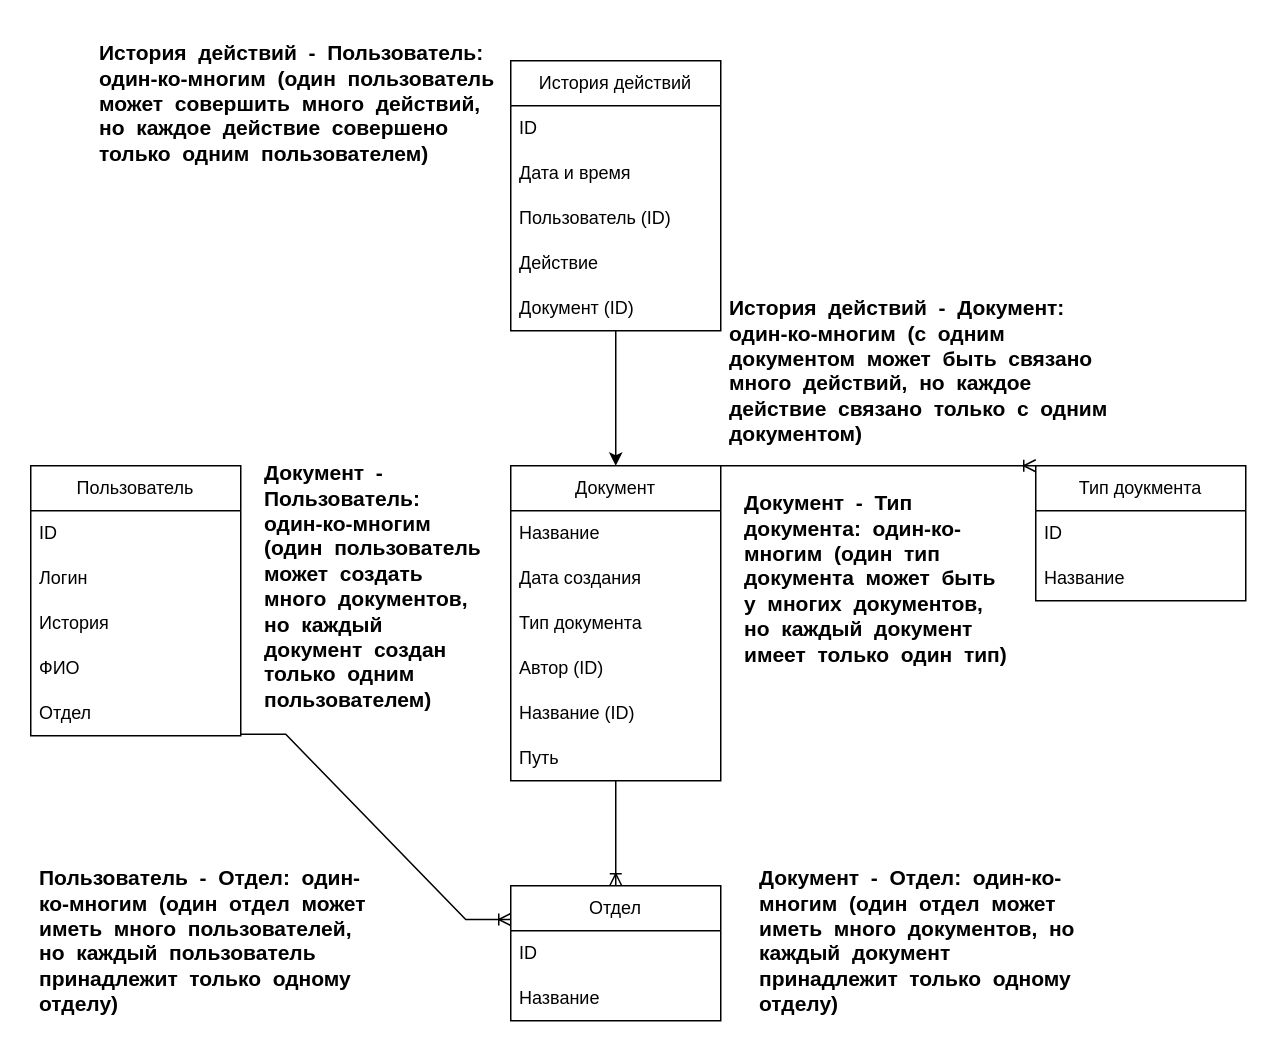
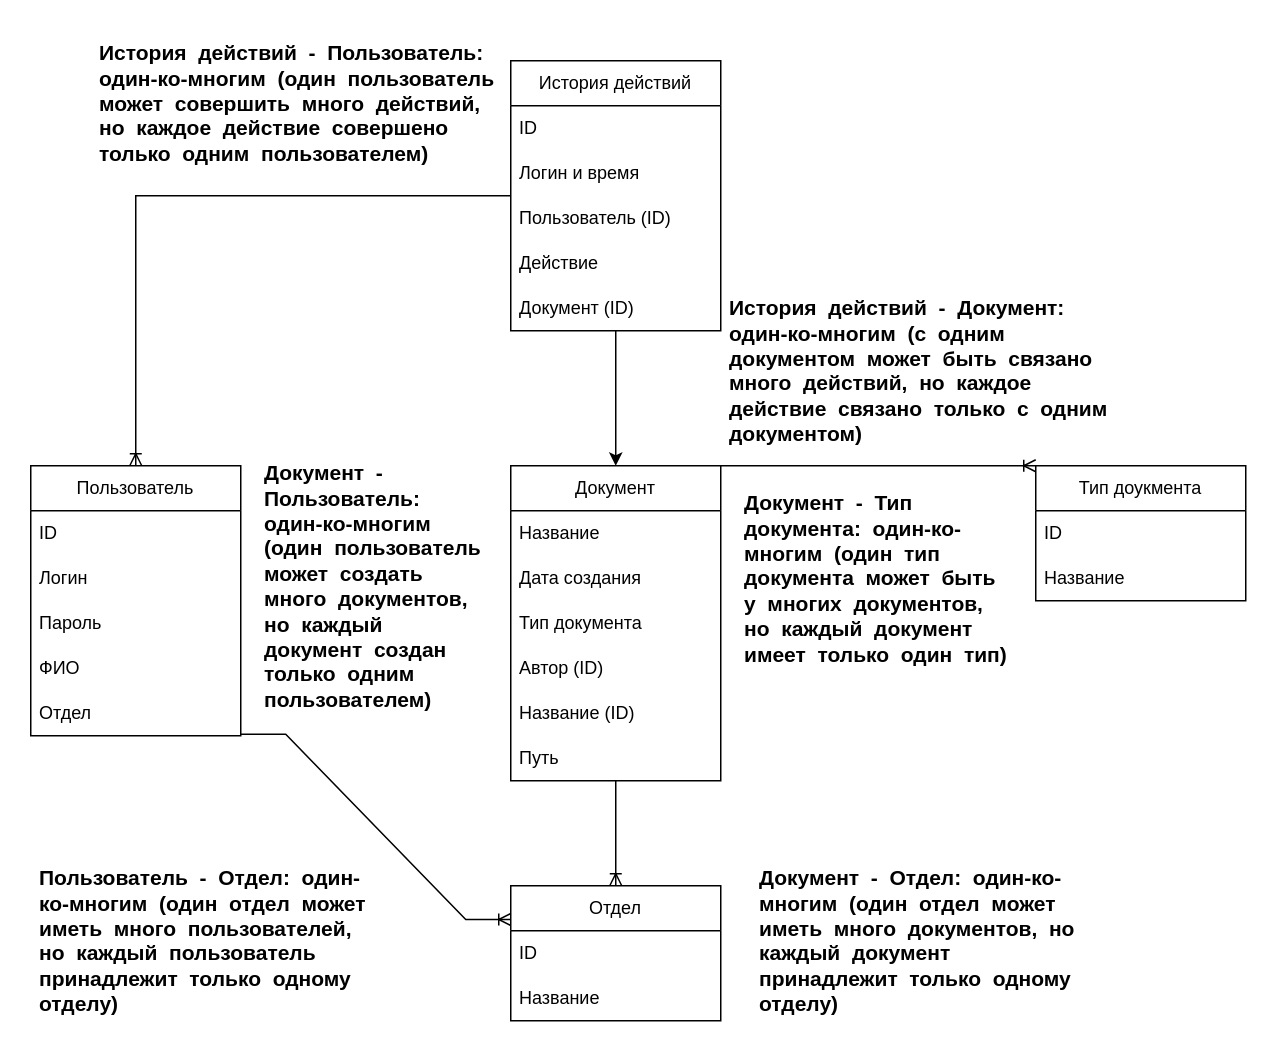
node "Дата и время": label "Дата и время" -> "Логин и время"
edge "История действий" -> "Пользователь": added
node "История": label "История" -> "Пароль"
